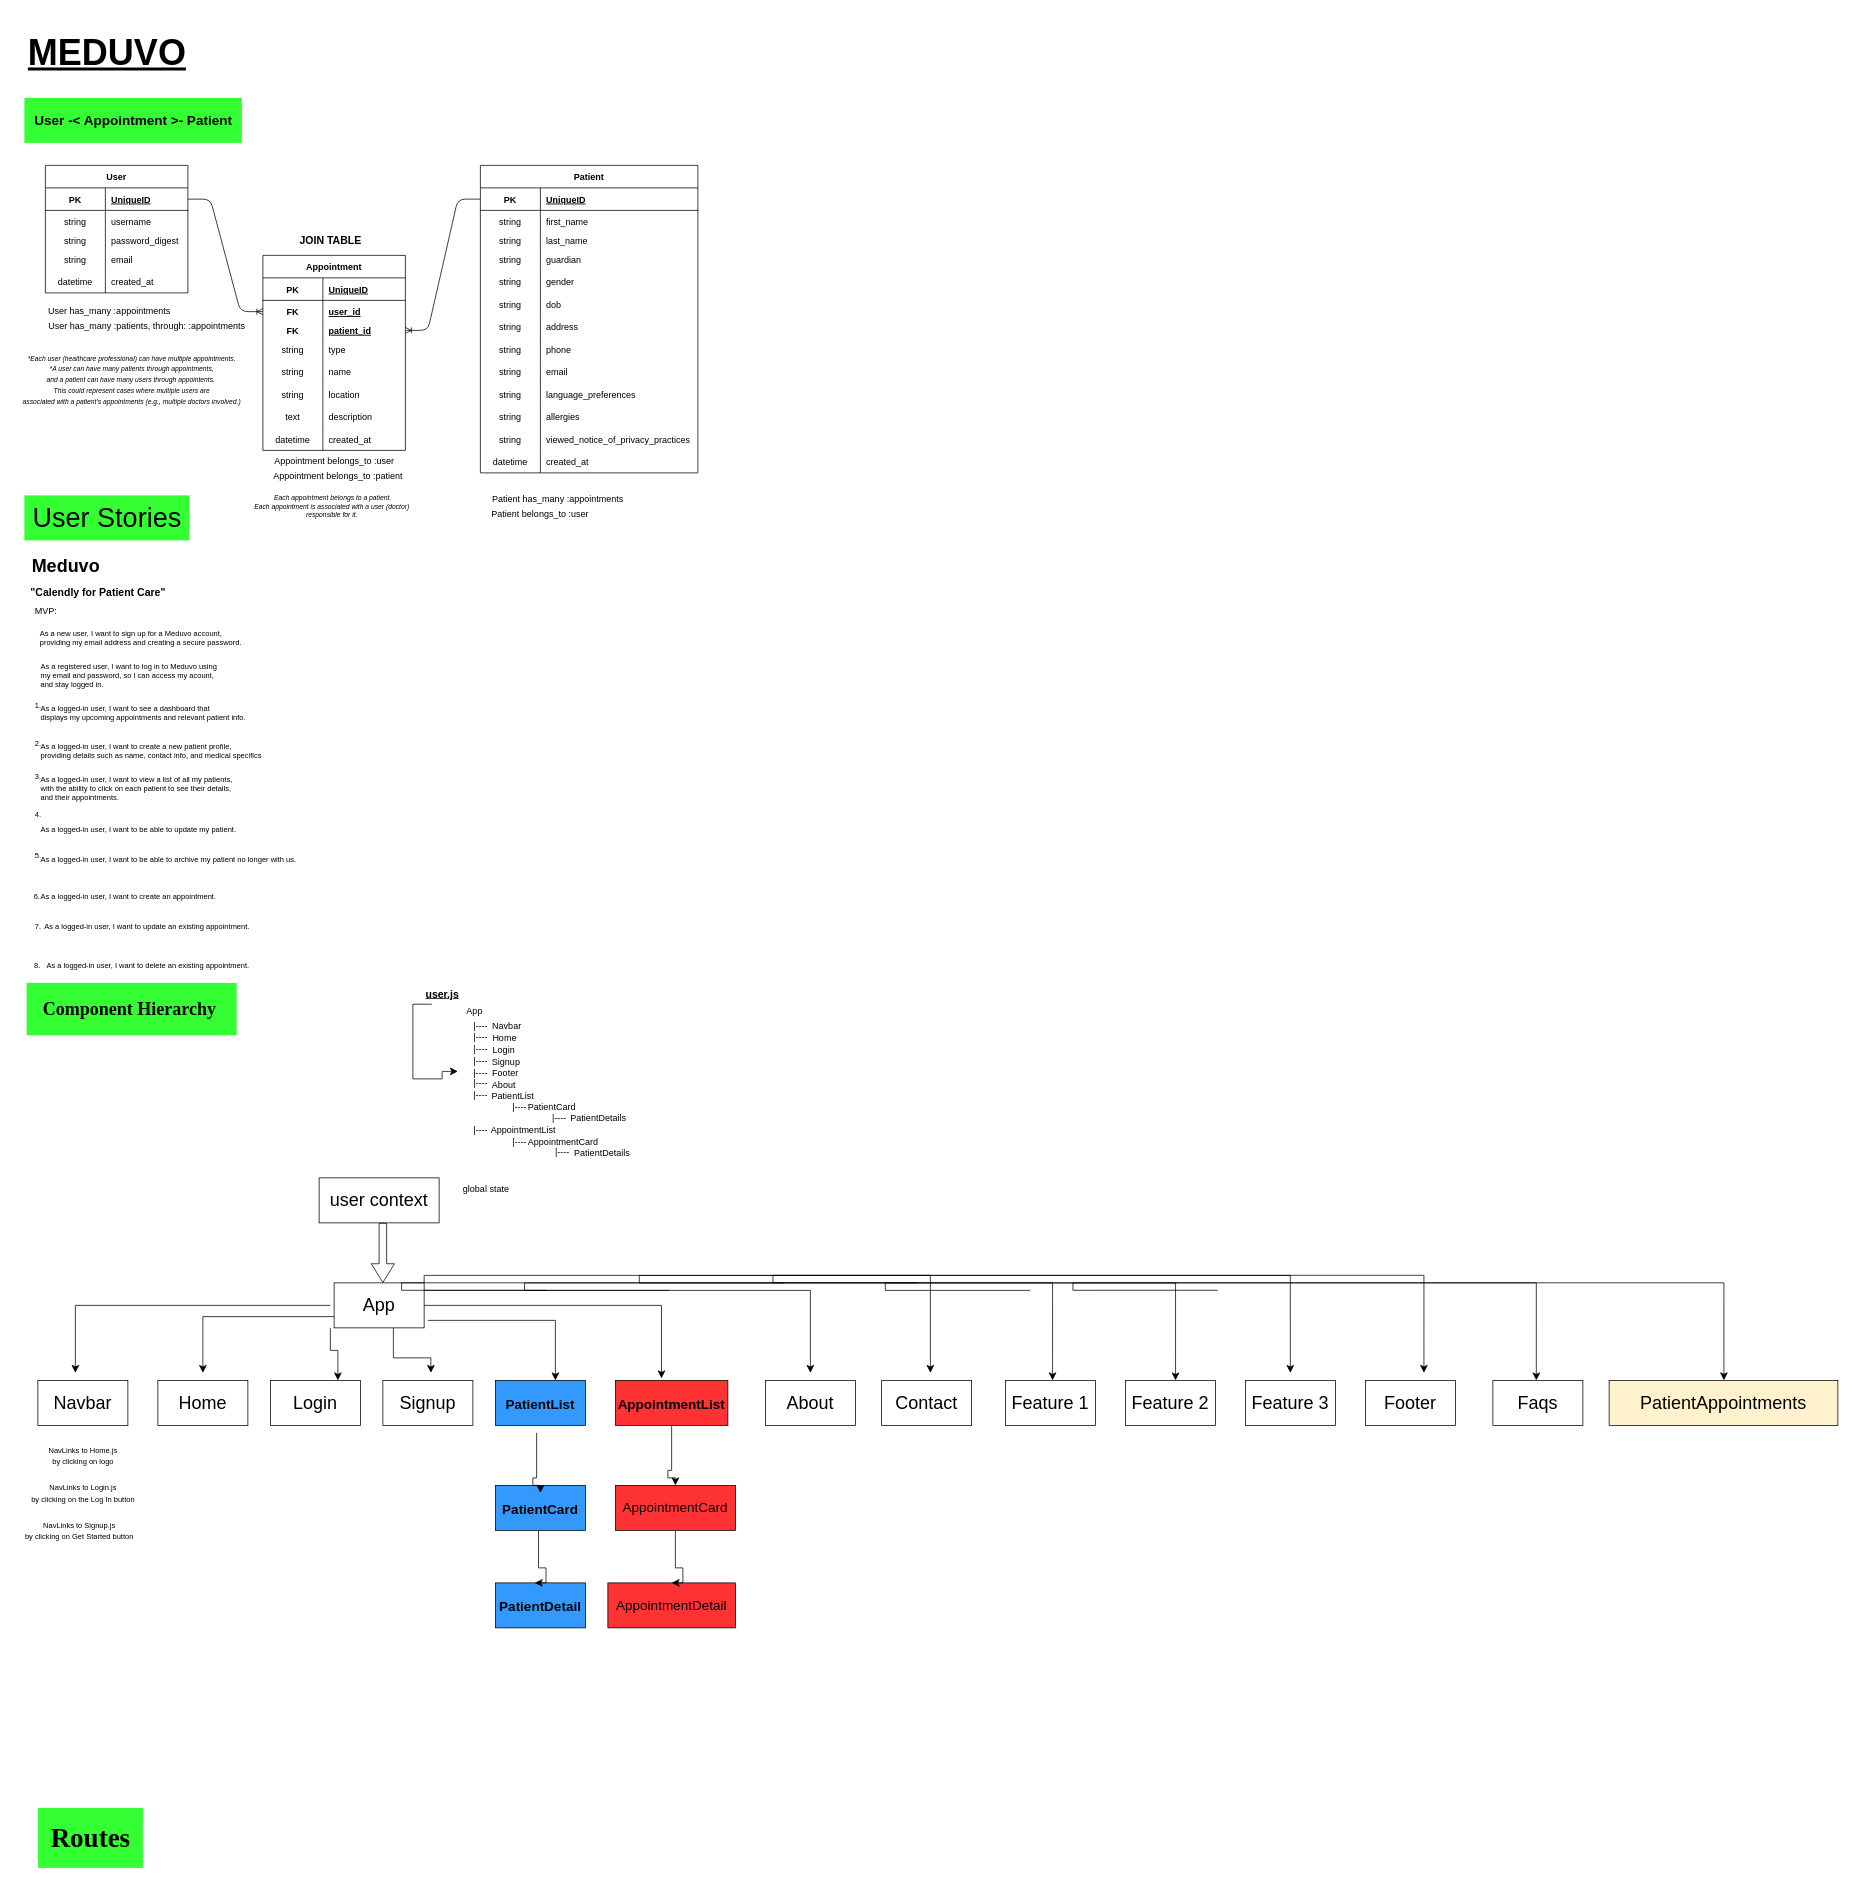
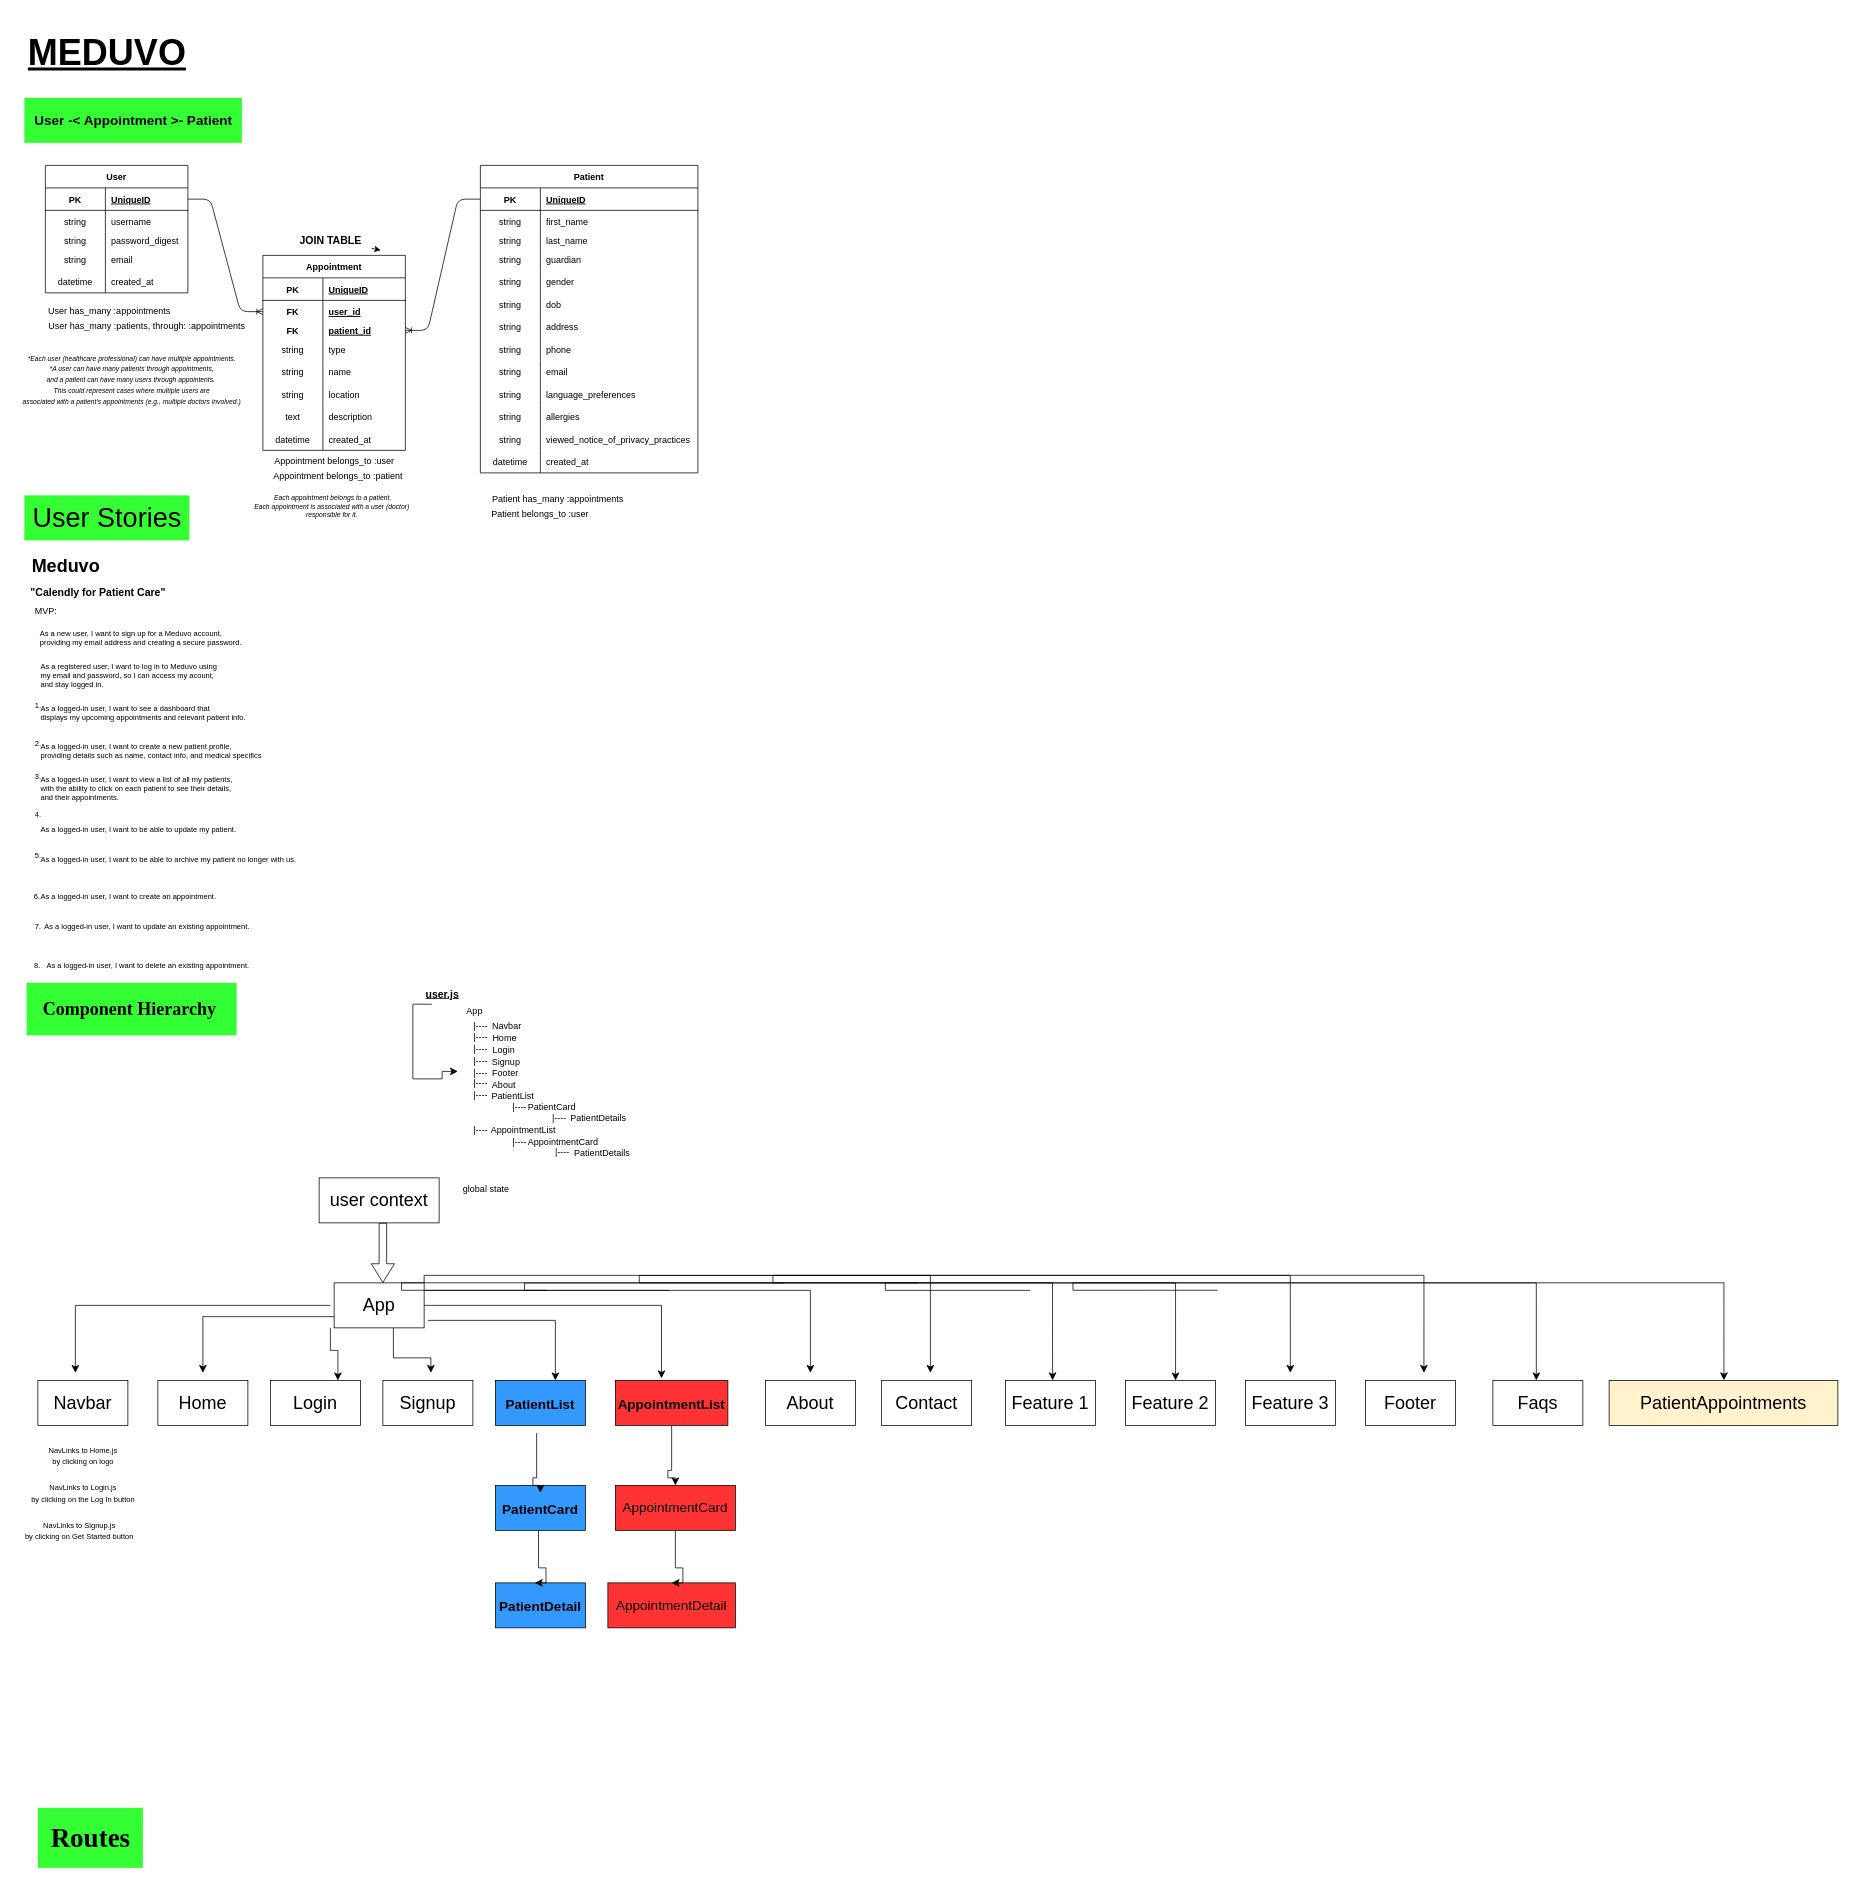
edge "JOIN TABLE" -> "Appointment": added
